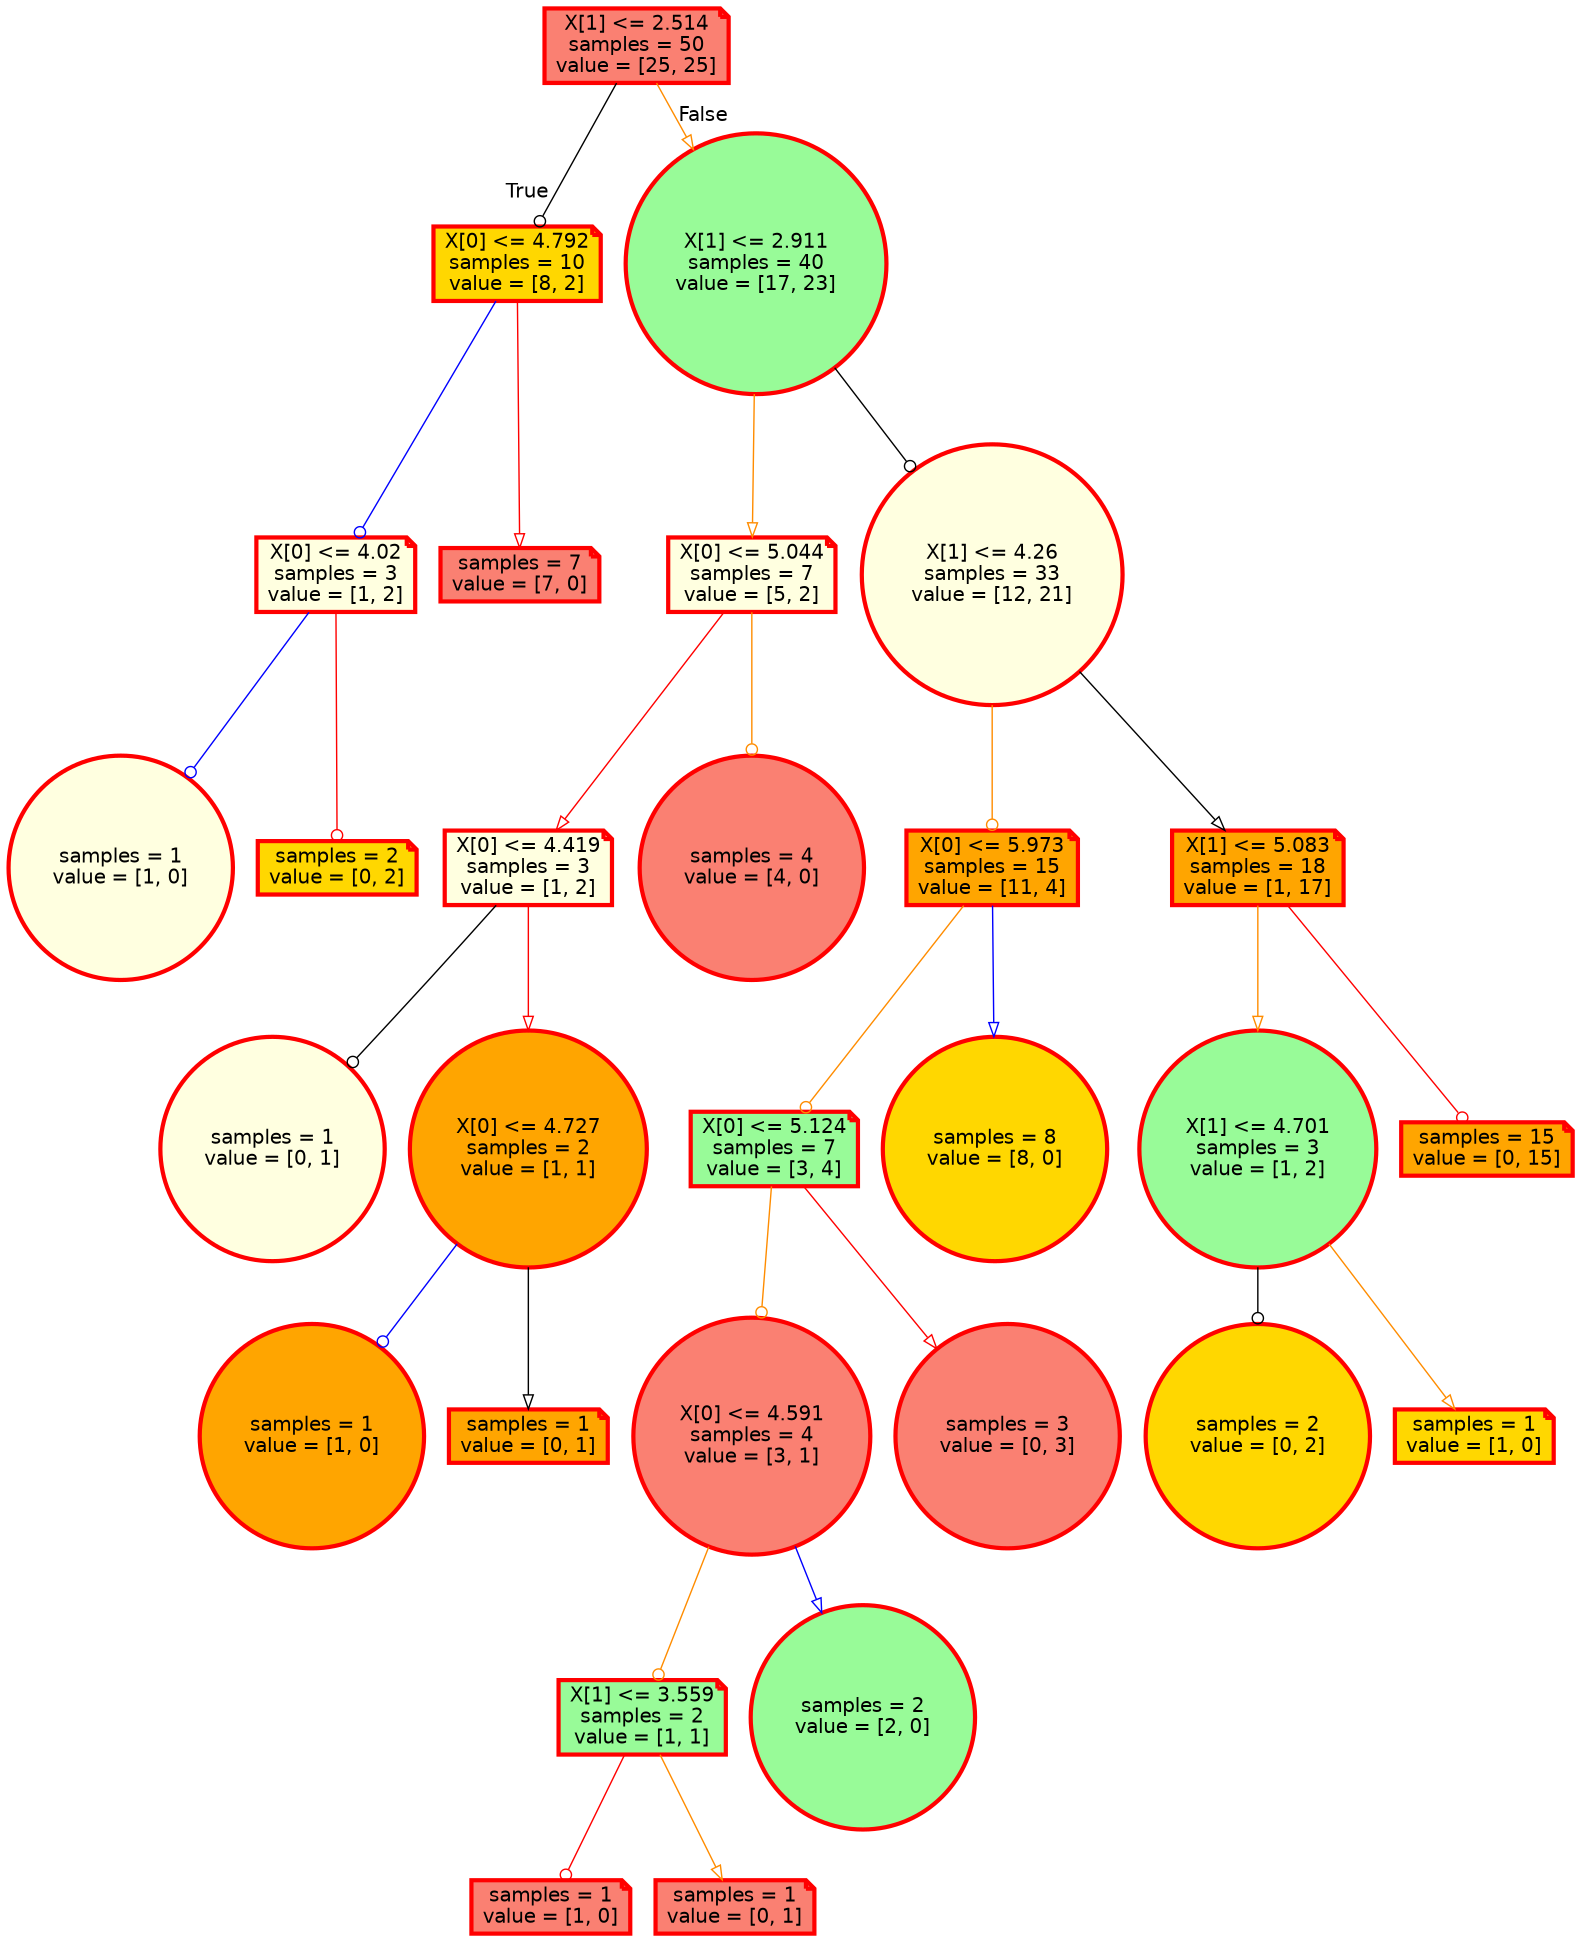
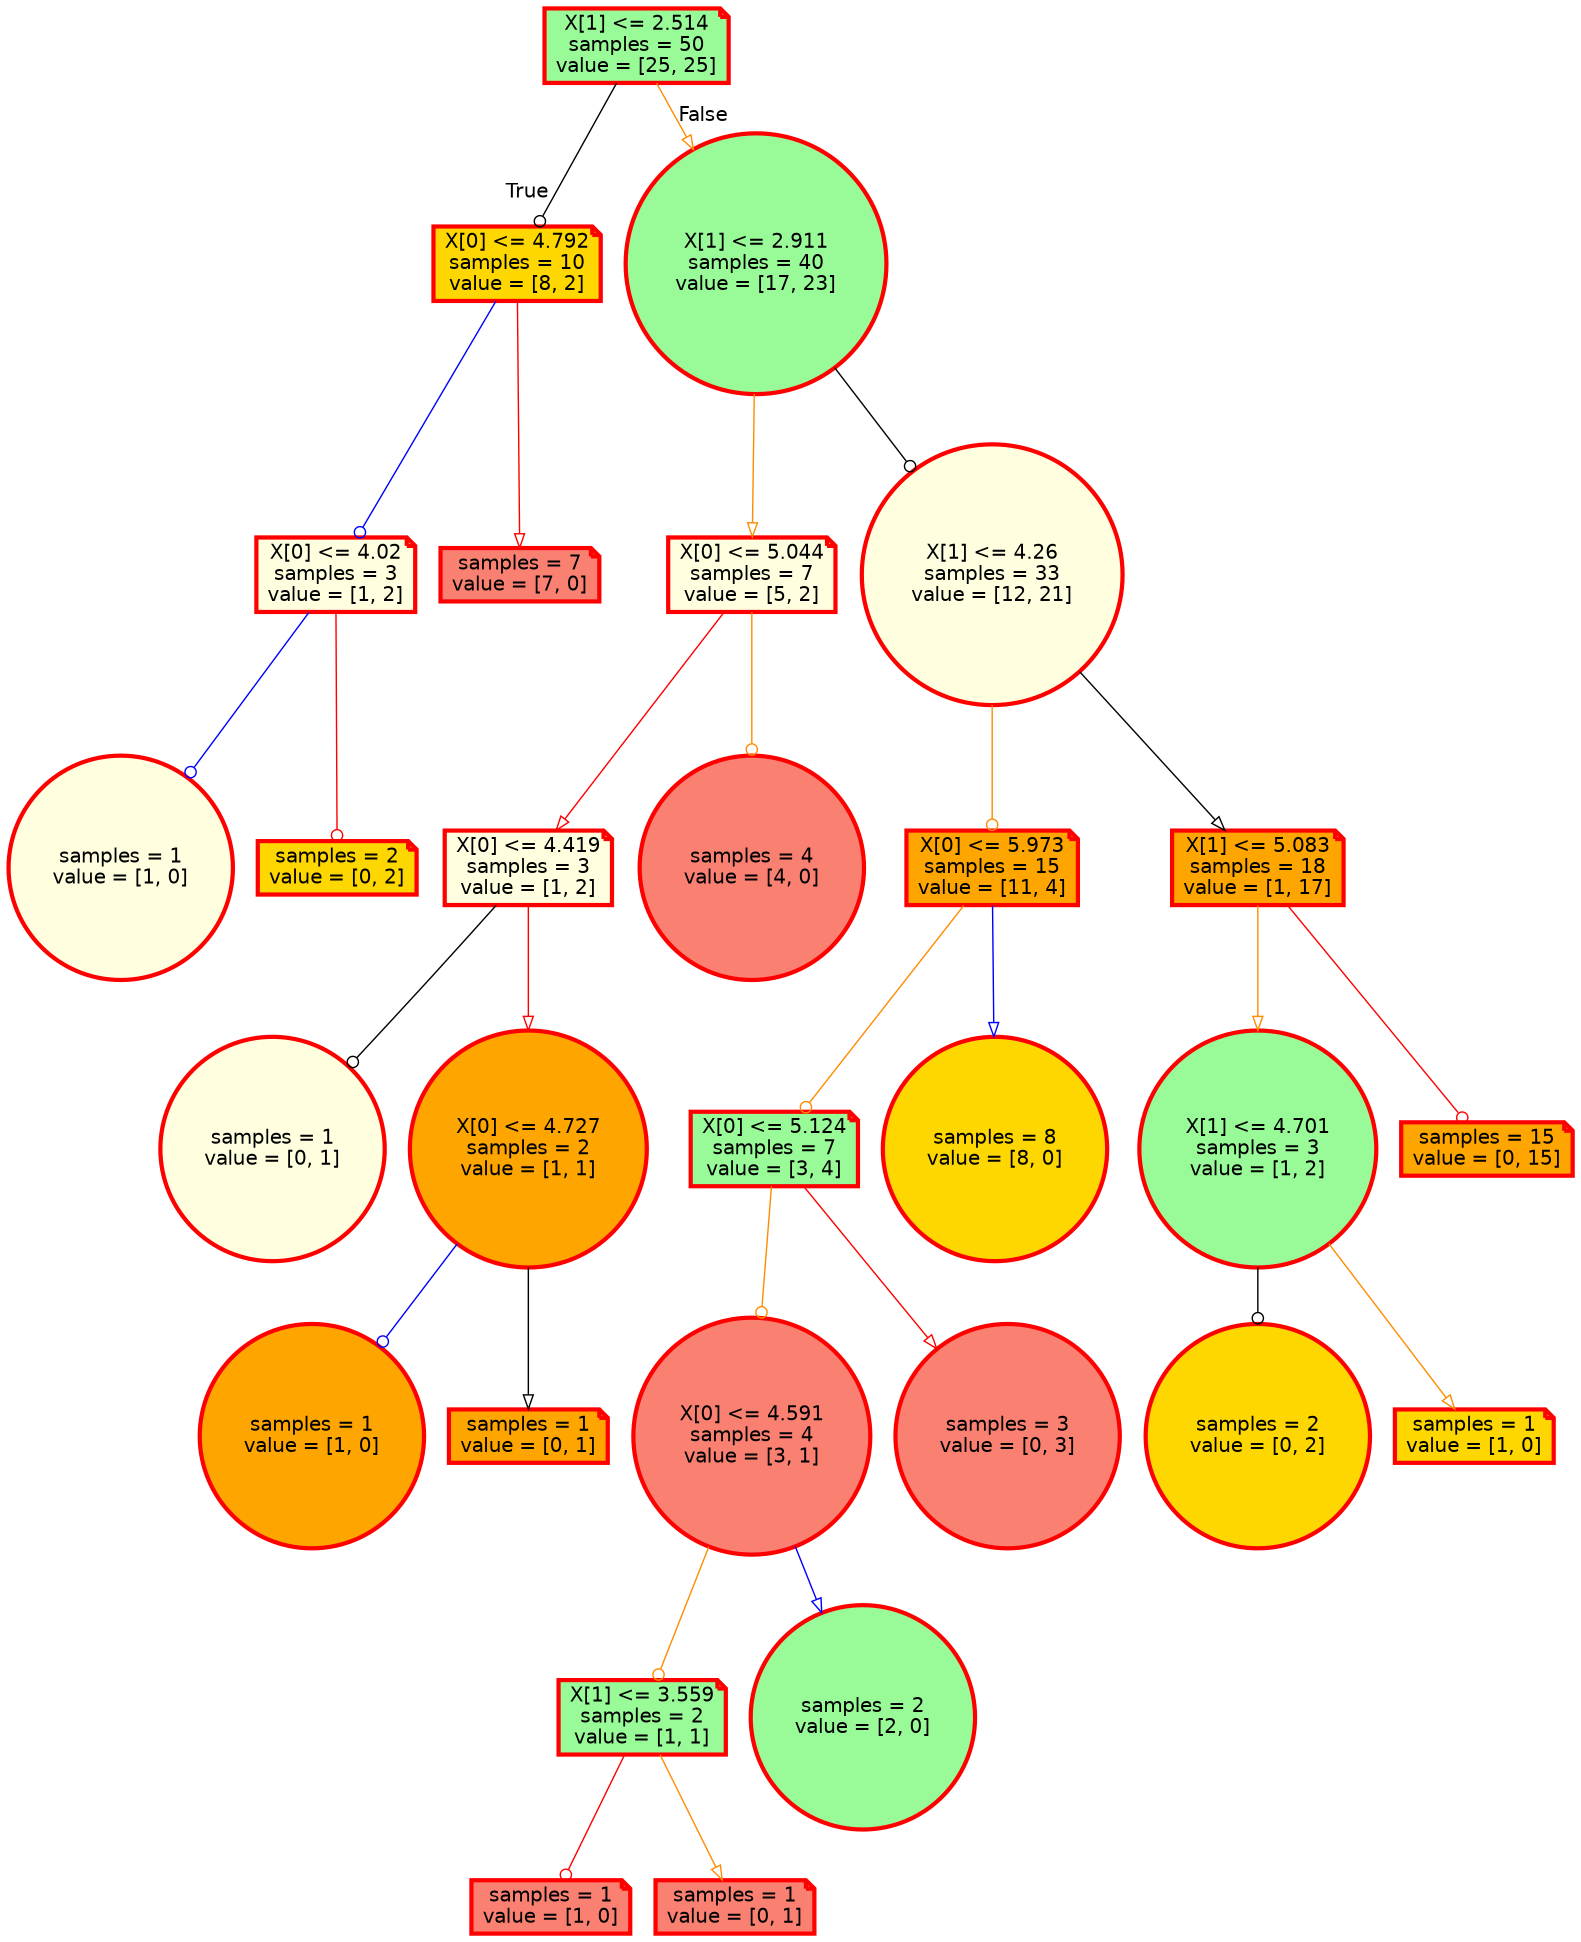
node "X[1] <= 2.514 samples = 50 value = [25, 25]": fillcolor salmon -> palegreen
